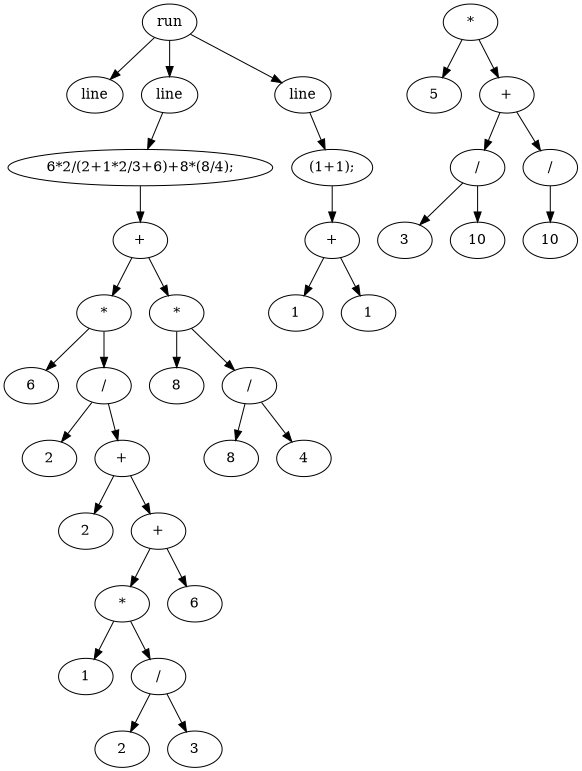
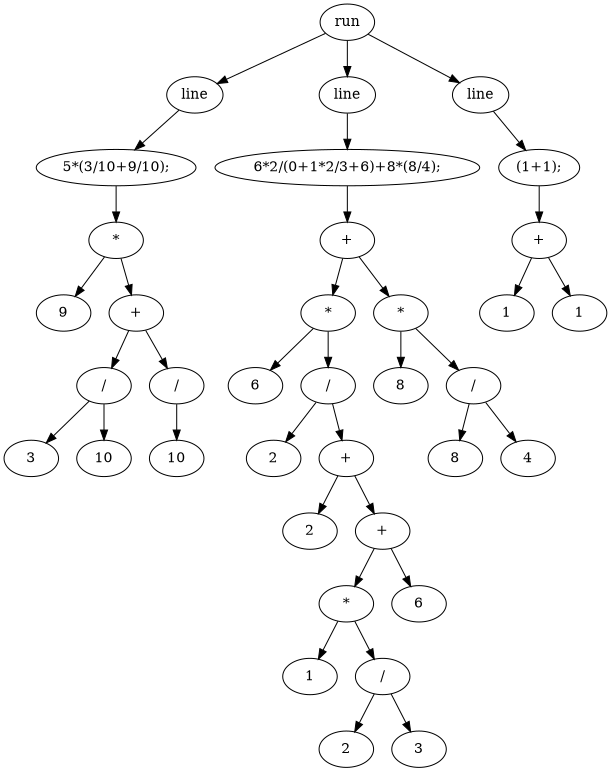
node "5": label "5" -> "9"
node "5*(3/10+9/10);": added
node "6*2/(2+1*2/3+6)+8*(8/4);": label "6*2/(2+1*2/3+6)+8*(8/4);" -> "6*2/(0+1*2/3+6)+8*(8/4);"
